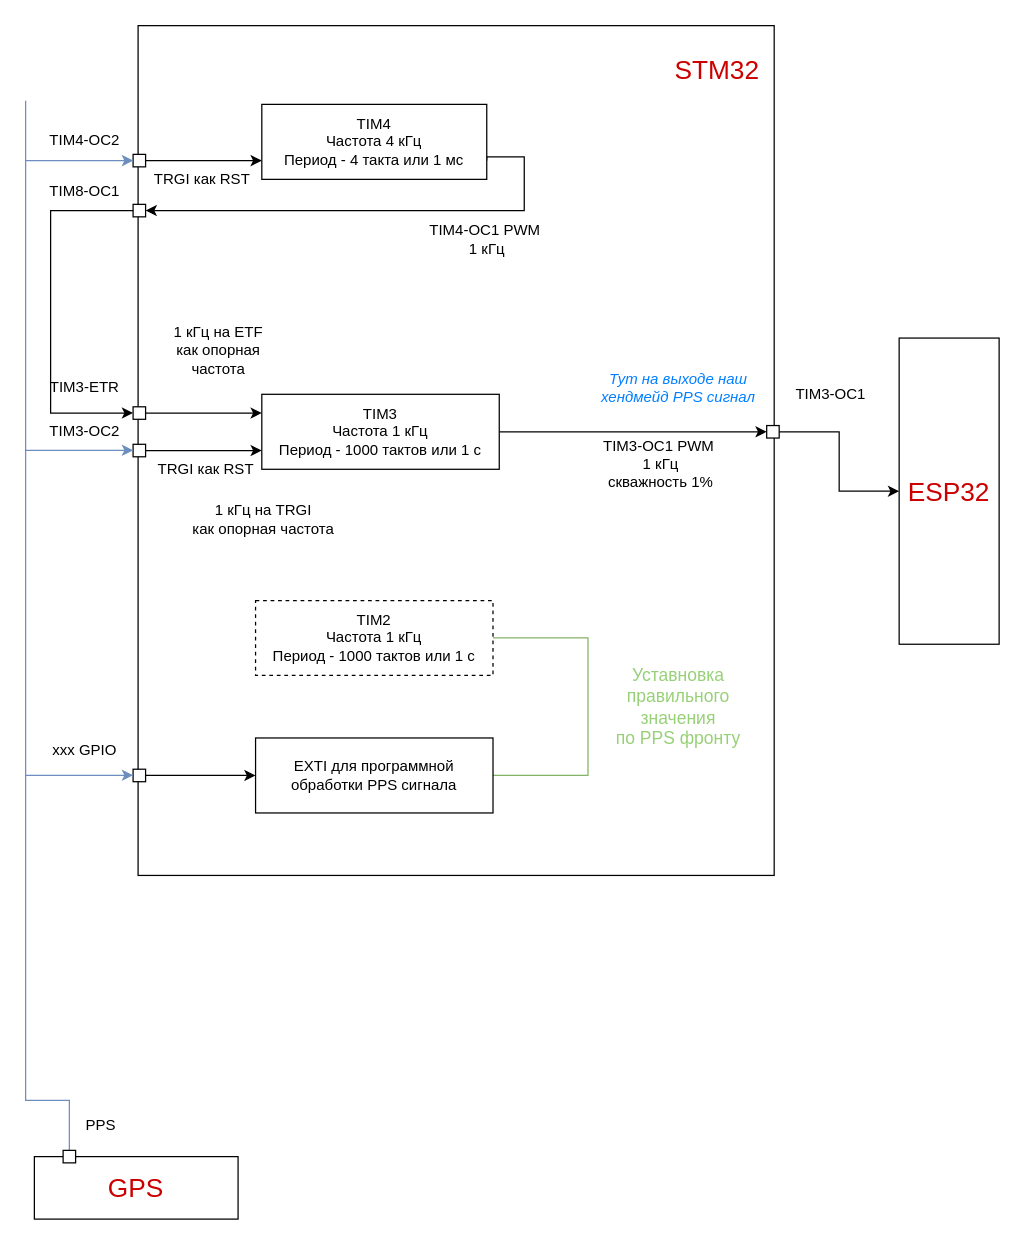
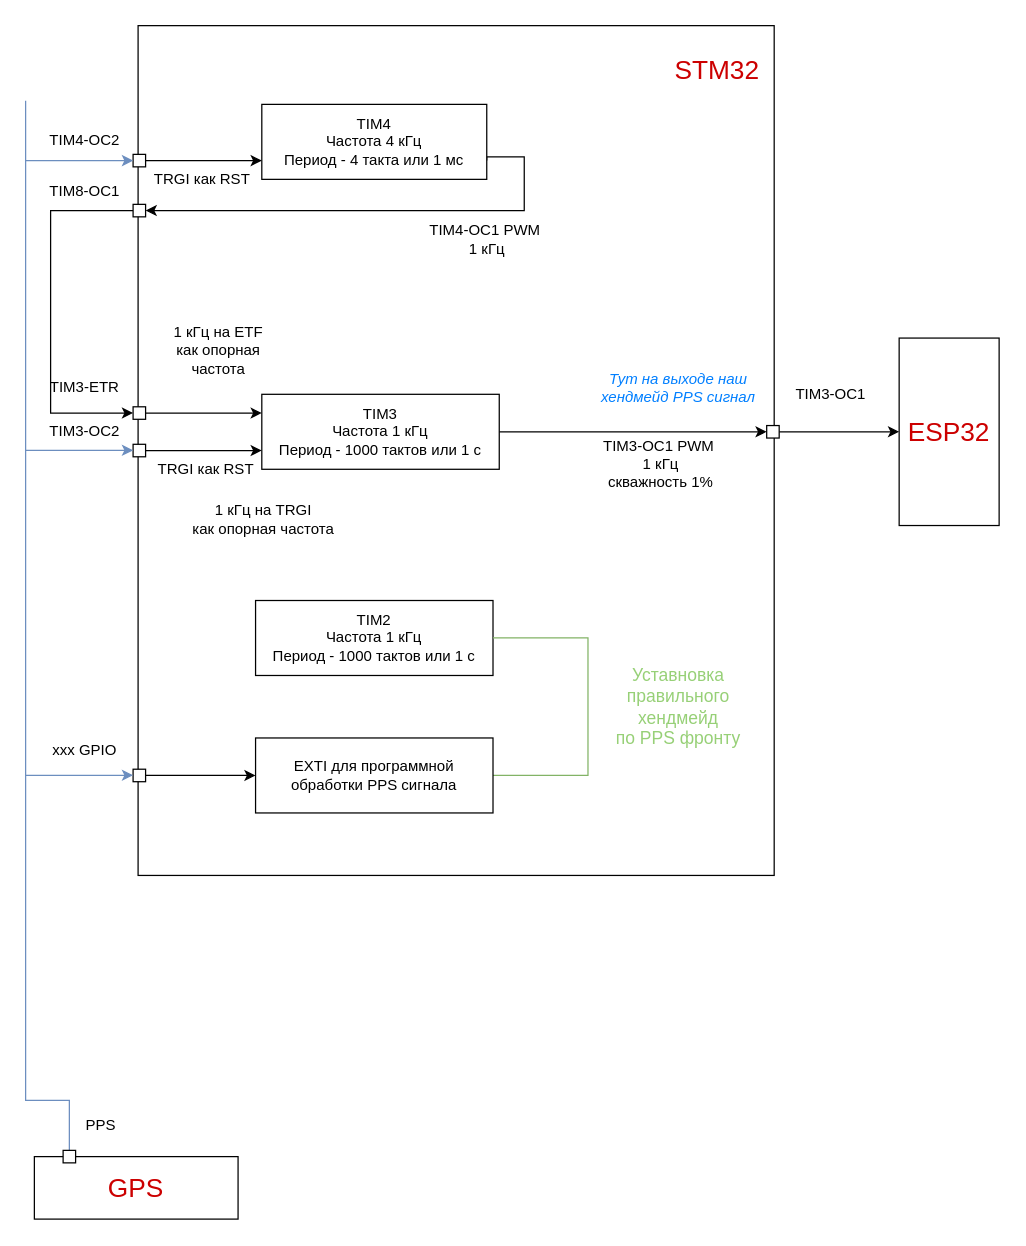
node "ESP32": size 100x306 -> 100x188
node "TIM2 Частота 1 кГцПериод - 1000 тактов или 1 с": style dashed -> solid
node "Уставновка правильного значенияпо PPS фронту": label "Уставновка правильного значенияпо PPS фронту" -> "Уставновка правильного хендмейдпо PPS фронту"
